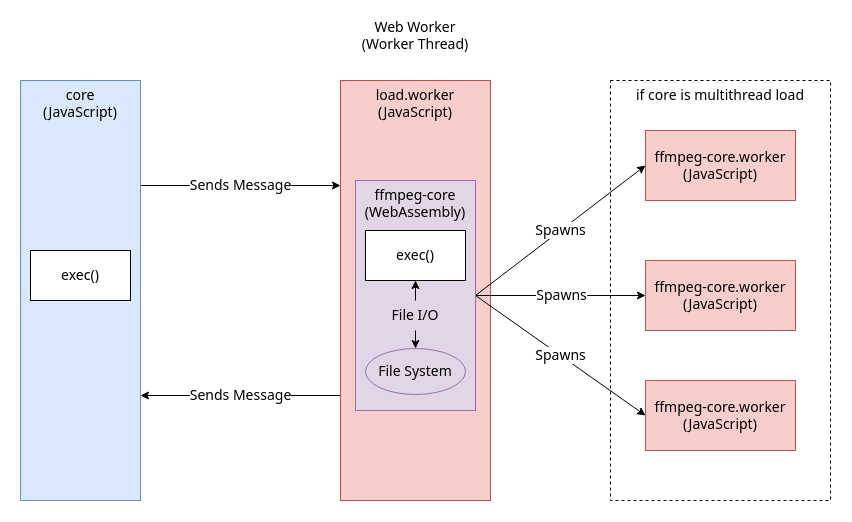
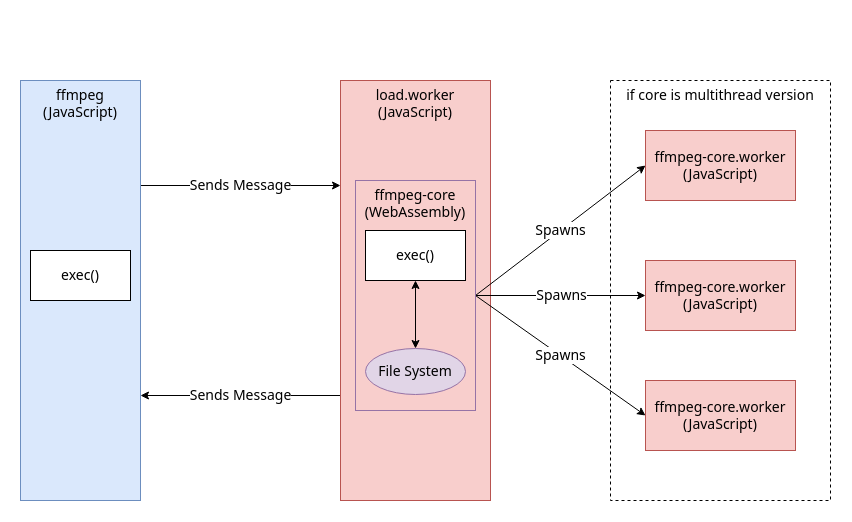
node "Web Worker(Worker Thread)": removed
node "if core is multithread load": label "if core is multithread load" -> "if core is multithread version"
node "core(JavaScript)": label "core(JavaScript)" -> "ffmpeg(JavaScript)"
node "ffmpeg-core(WebAssembly)": fillcolor #e1d5e7 -> #f8cecc
node "File I/O": removed
